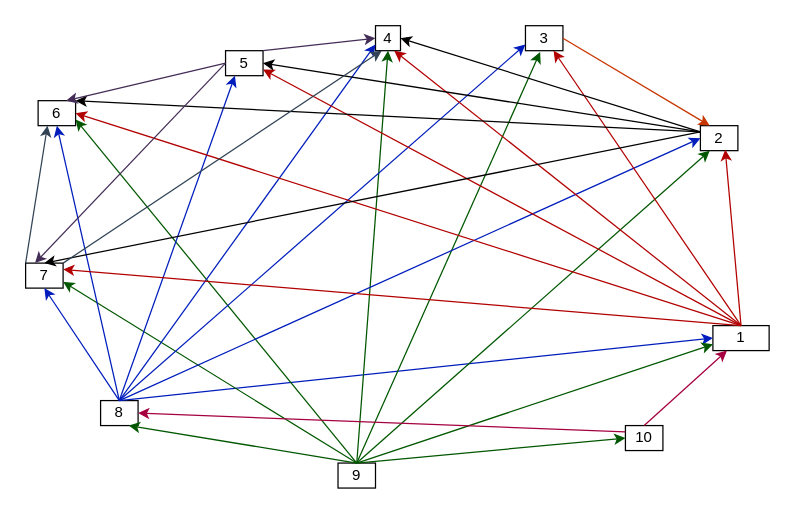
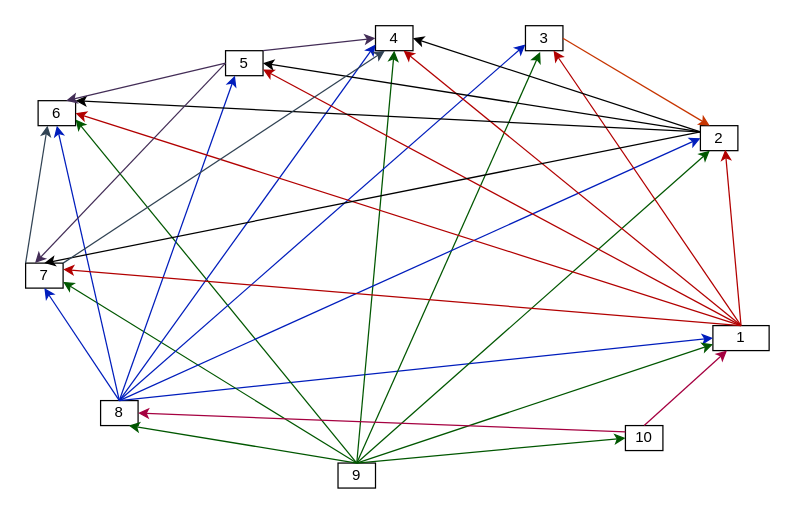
node "4": size 25x25 -> 38x25
